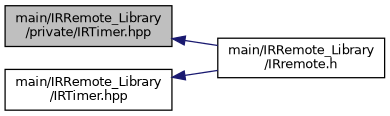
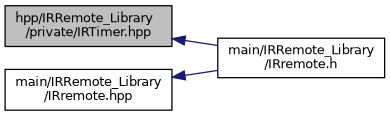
node "main/IRRemote_Library /private/IRTimer.hpp": label "main/IRRemote_Library /private/IRTimer.hpp" -> "hpp/IRRemote_Library /private/IRTimer.hpp"
node "main/IRRemote_Library /IRTimer.hpp": label "main/IRRemote_Library /IRTimer.hpp" -> "main/IRRemote_Library /IRremote.hpp"
